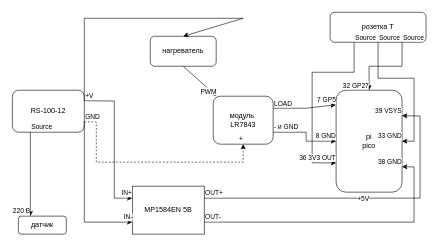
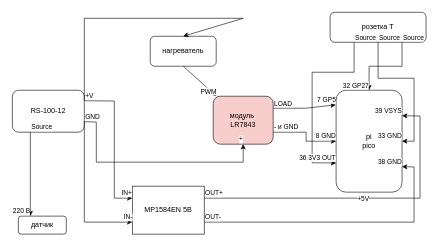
node "модуль LR7843": fillcolor #ffffff -> #f8cecc
edge "RS-100-12" -> "модуль LR7843": style dashed -> solid
